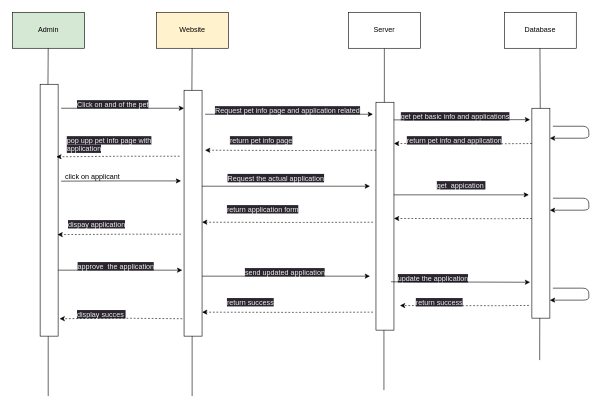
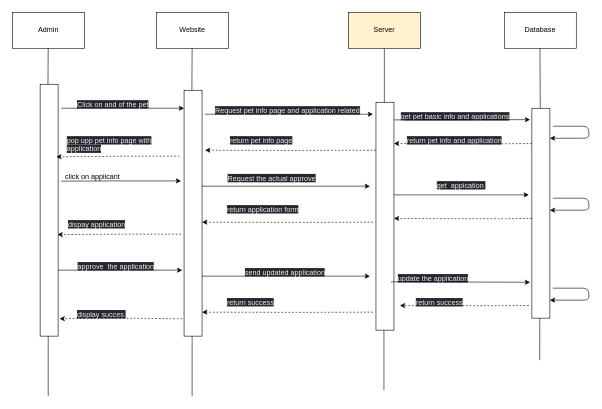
node "Admin": fillcolor #d5e8d4 -> #ffffff
node "Website": fillcolor #fff2cc -> #ffffff
node "Server": fillcolor #ffffff -> #fff2cc
node "Request the actual application": label "Request the actual application" -> "Request the actual approve"
